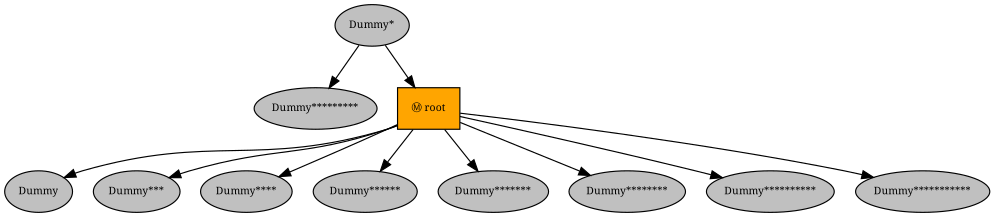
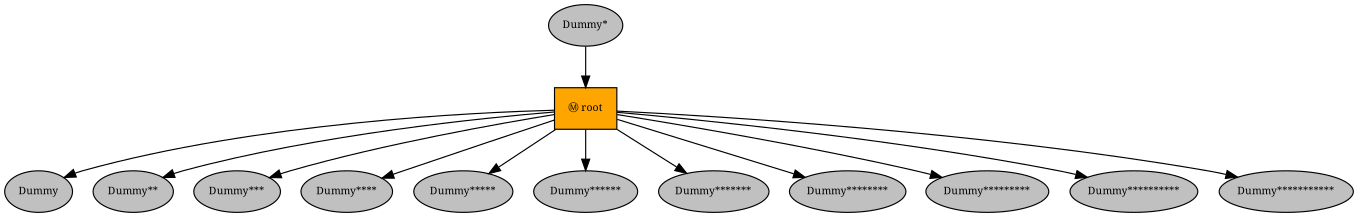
edge "Dummy*" -> "Dummy*********": now "Ⓜ root" -> "Dummy*********"
node "Dummy**": added
node "Dummy*****": added
